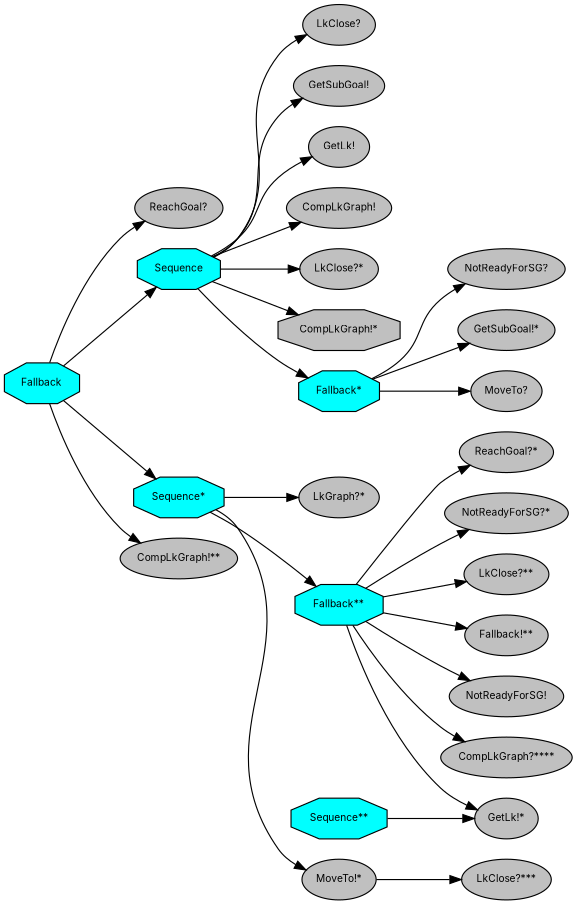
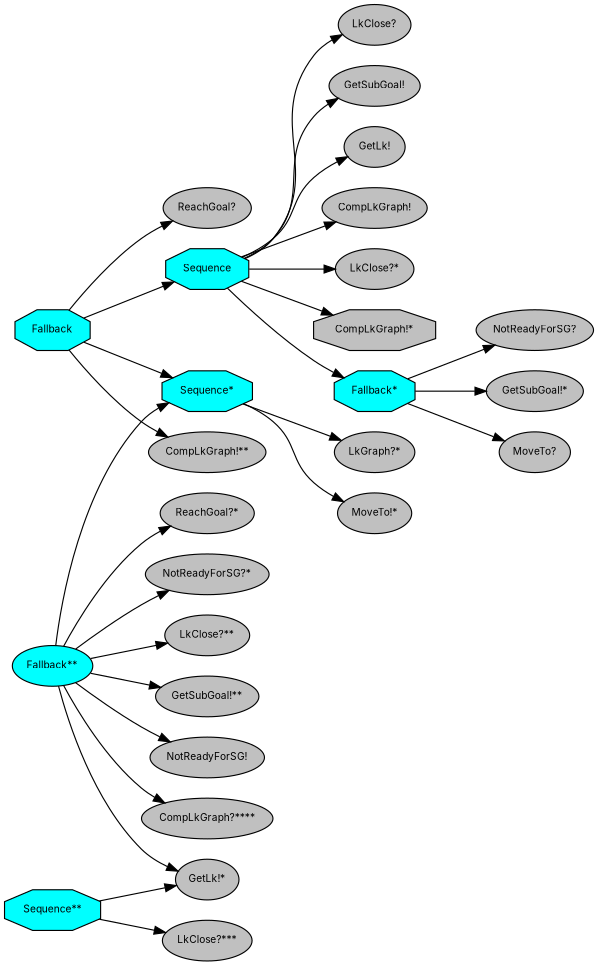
edge "Sequence*" -> "Fallback**": reversed
node "Fallback**": shape octagon -> ellipse
node "Fallback!**": label "Fallback!**" -> "GetSubGoal!**"
edge "MoveTo!*" -> "LkClose?***": now "Sequence**" -> "LkClose?***"
